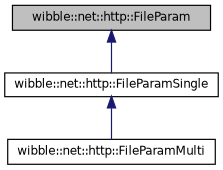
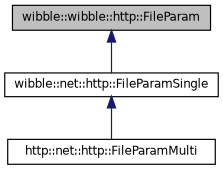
node "wibble::net::http::FileParam": label "wibble::net::http::FileParam" -> "wibble::wibble::http::FileParam"
node "wibble::net::http::FileParamMulti": label "wibble::net::http::FileParamMulti" -> "http::net::http::FileParamMulti"
